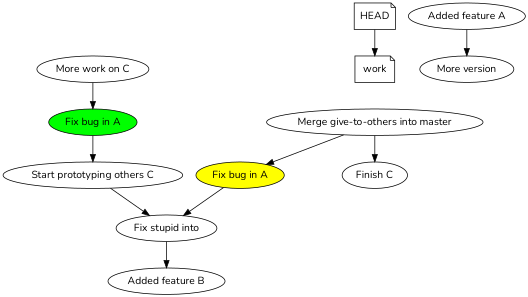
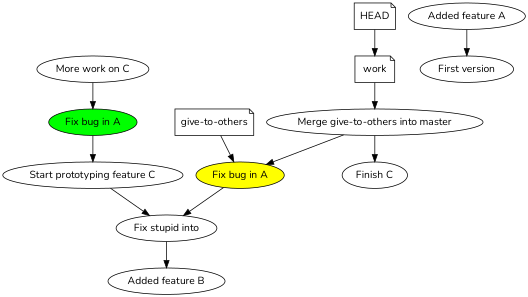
node "More version": label "More version" -> "First version"
edge "work" -> "Merge give-to-others into master": added
node "give-to-others": added
node "Start prototyping others C": label "Start prototyping others C" -> "Start prototyping feature C"
